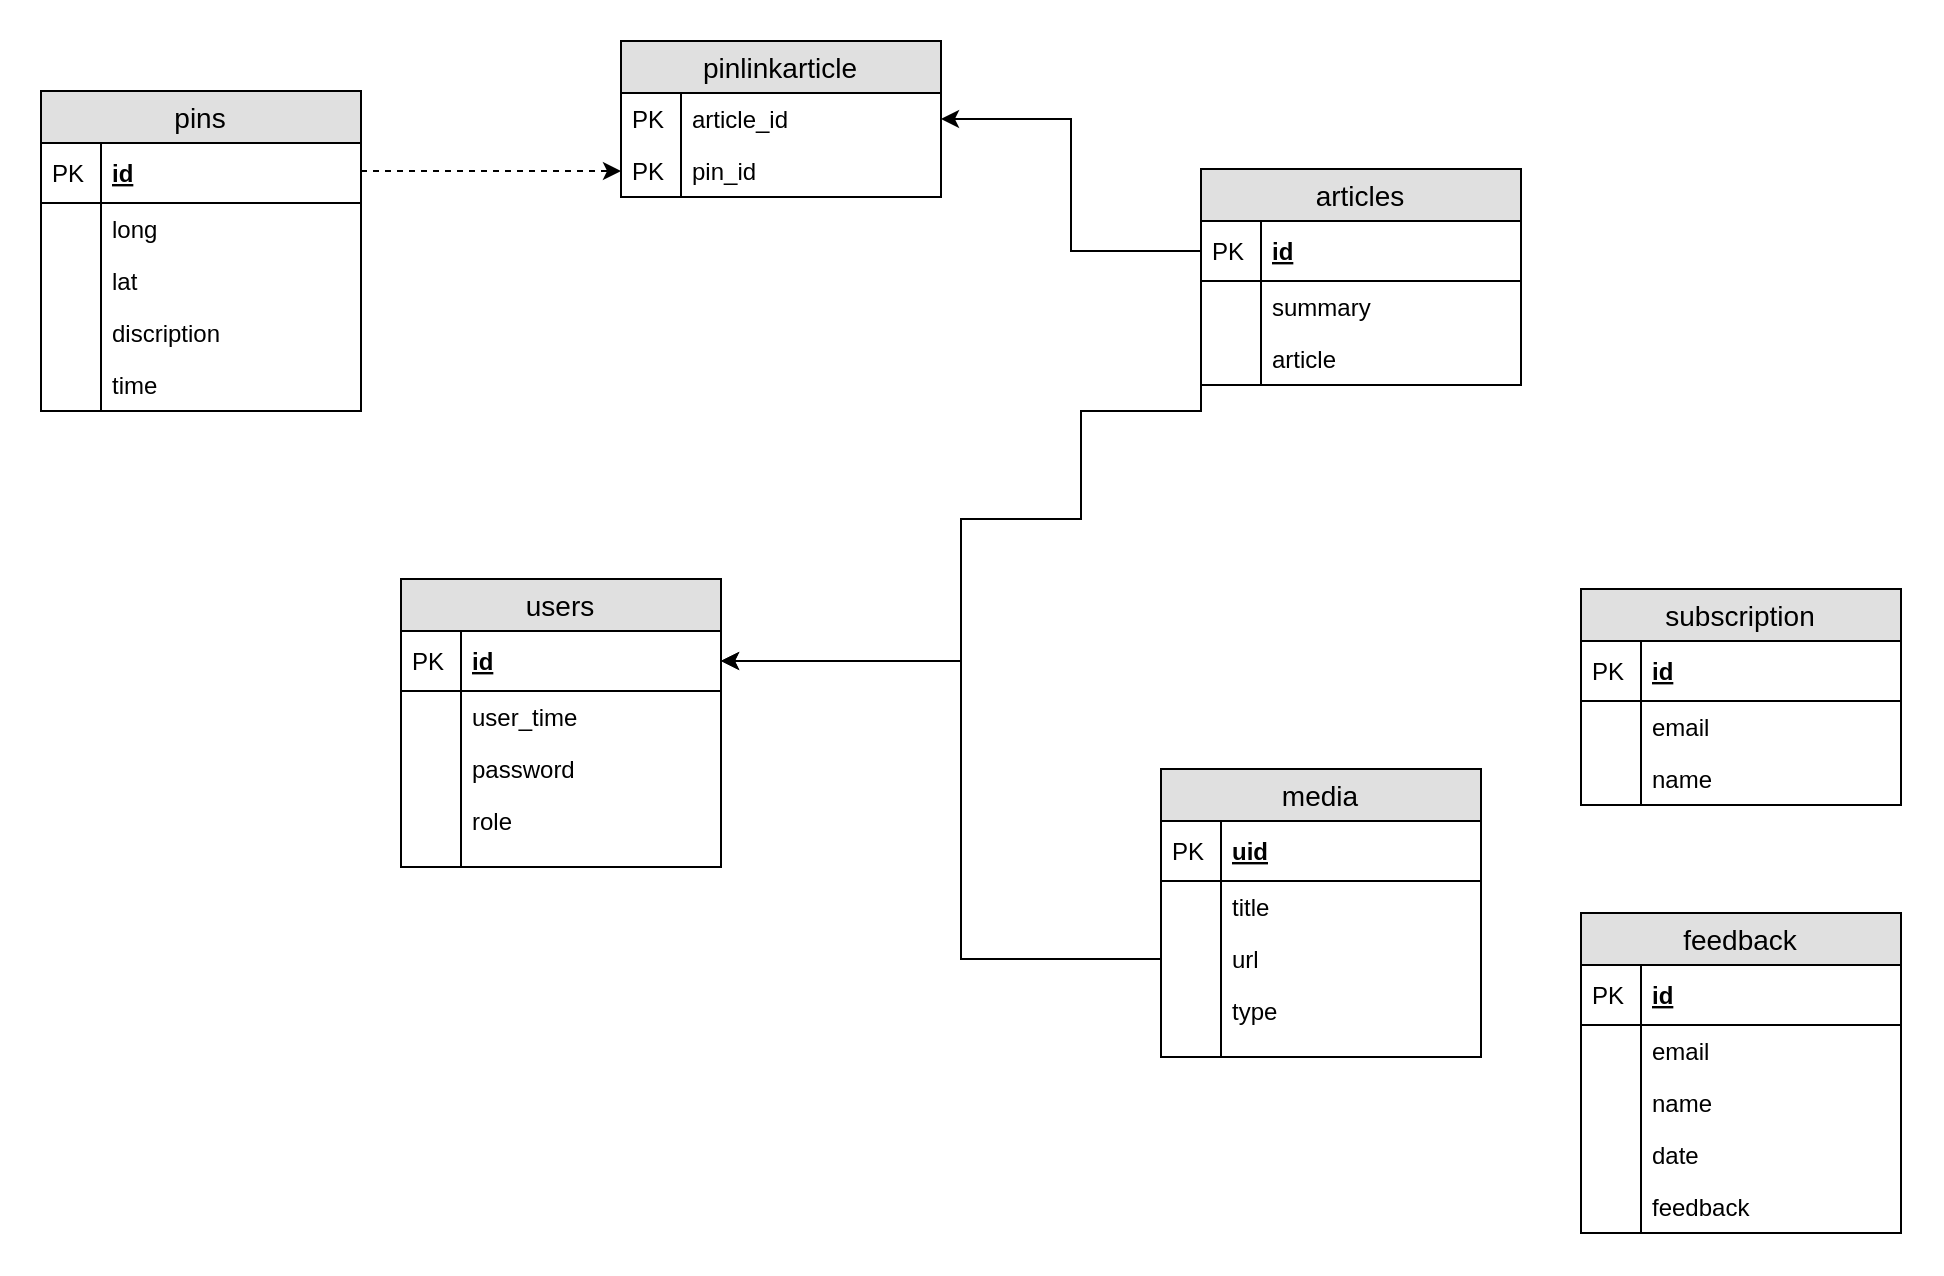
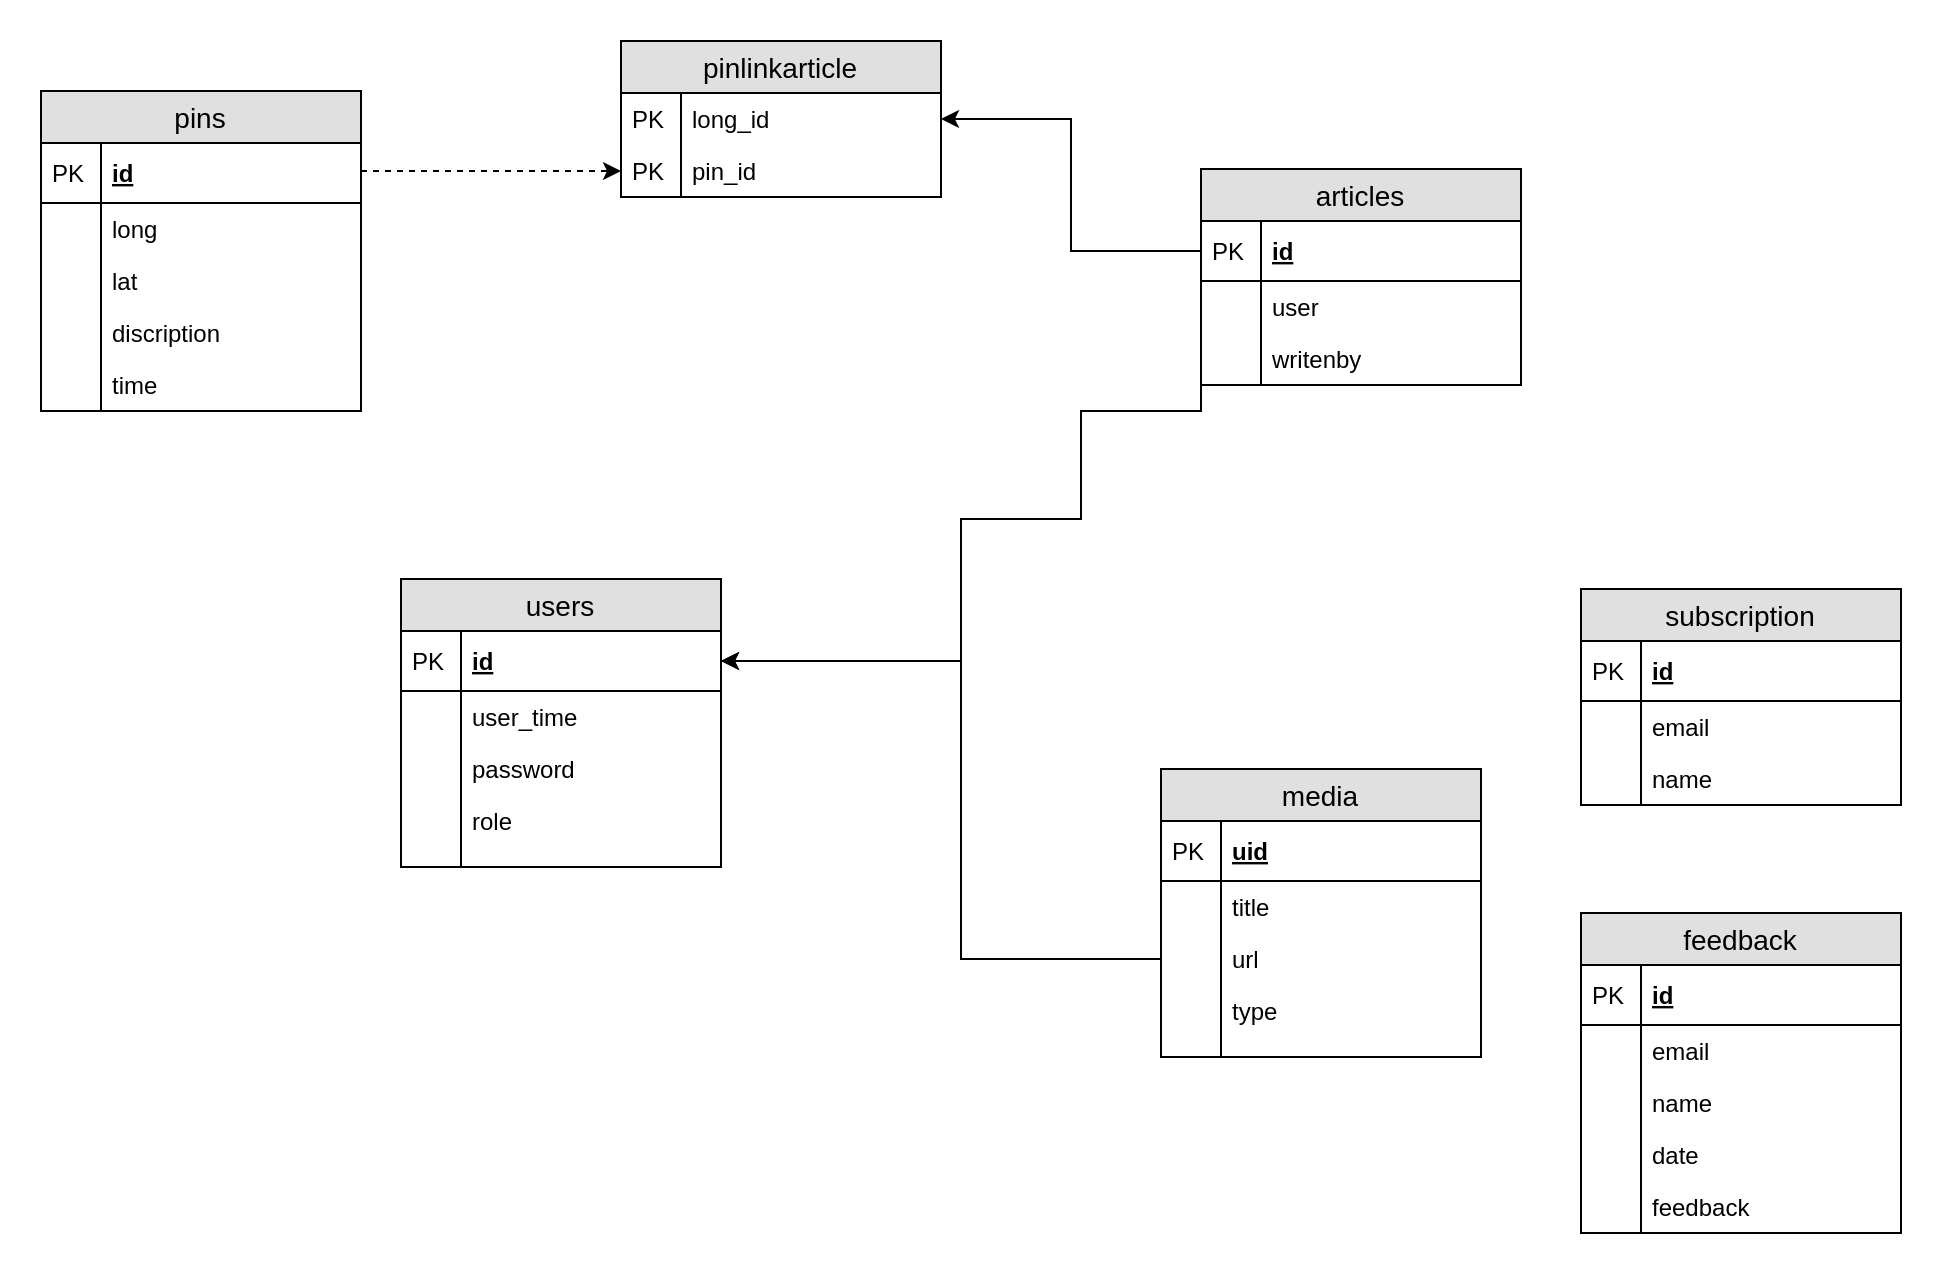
node "article_id": label "article_id" -> "long_id"
node "summary": label "summary" -> "user"
node "article": label "article" -> "writenby"
